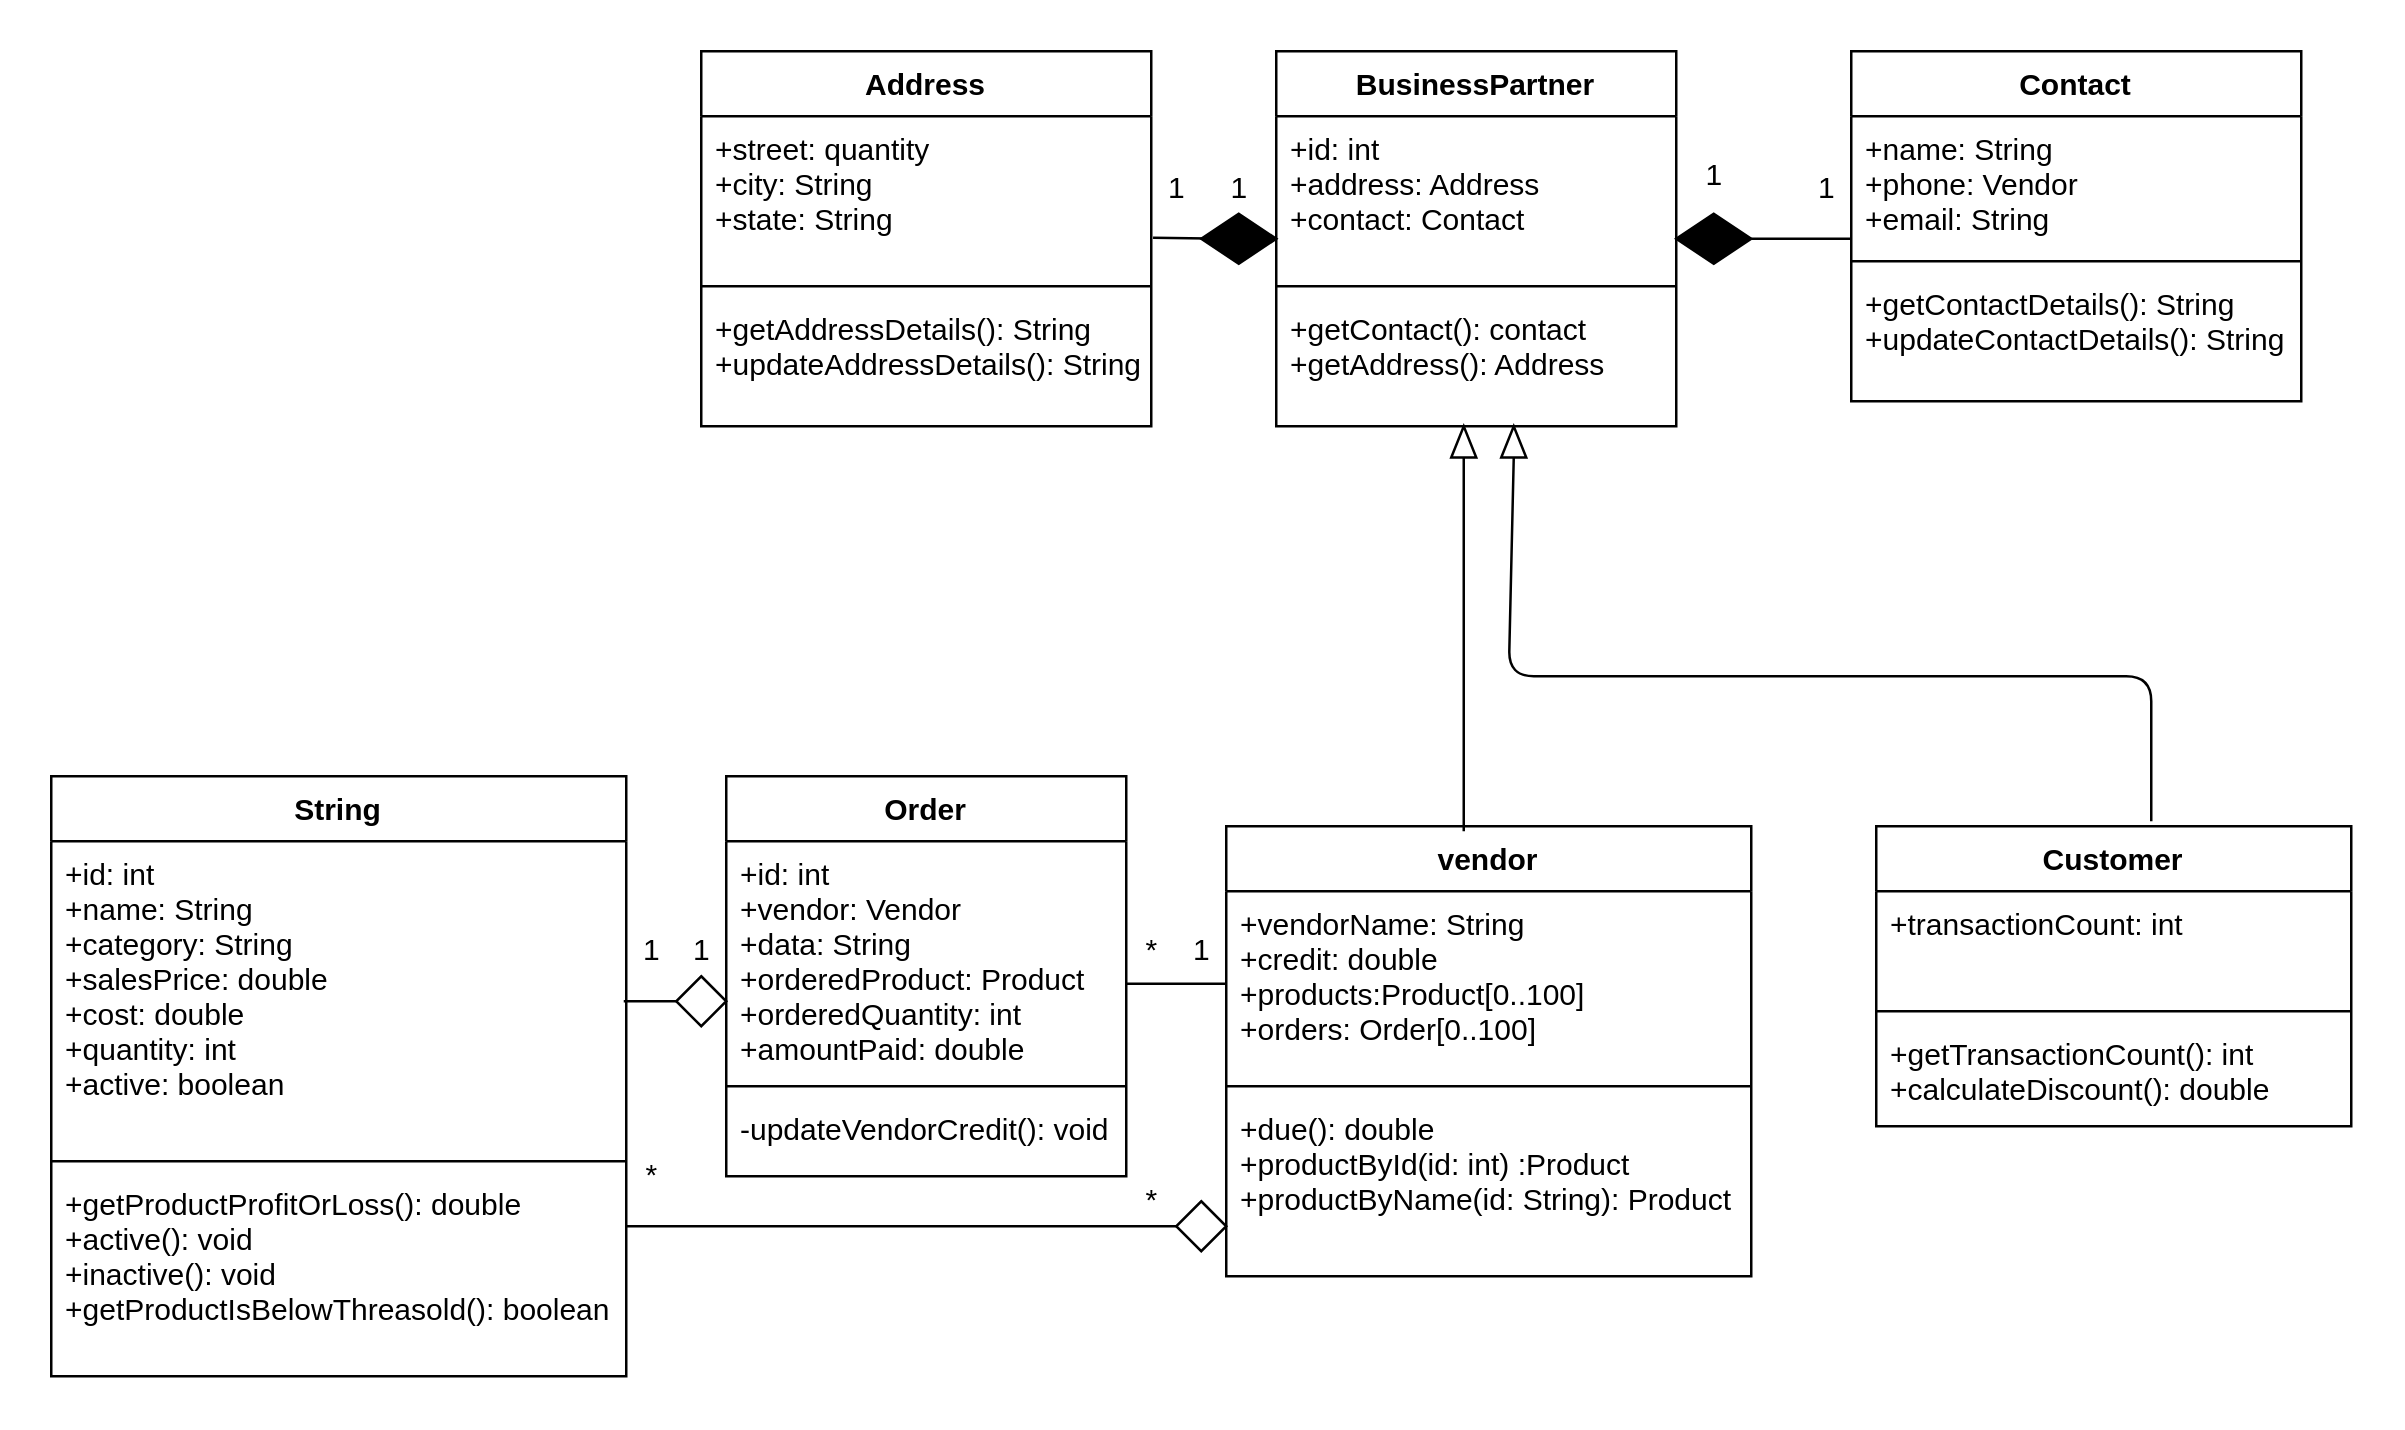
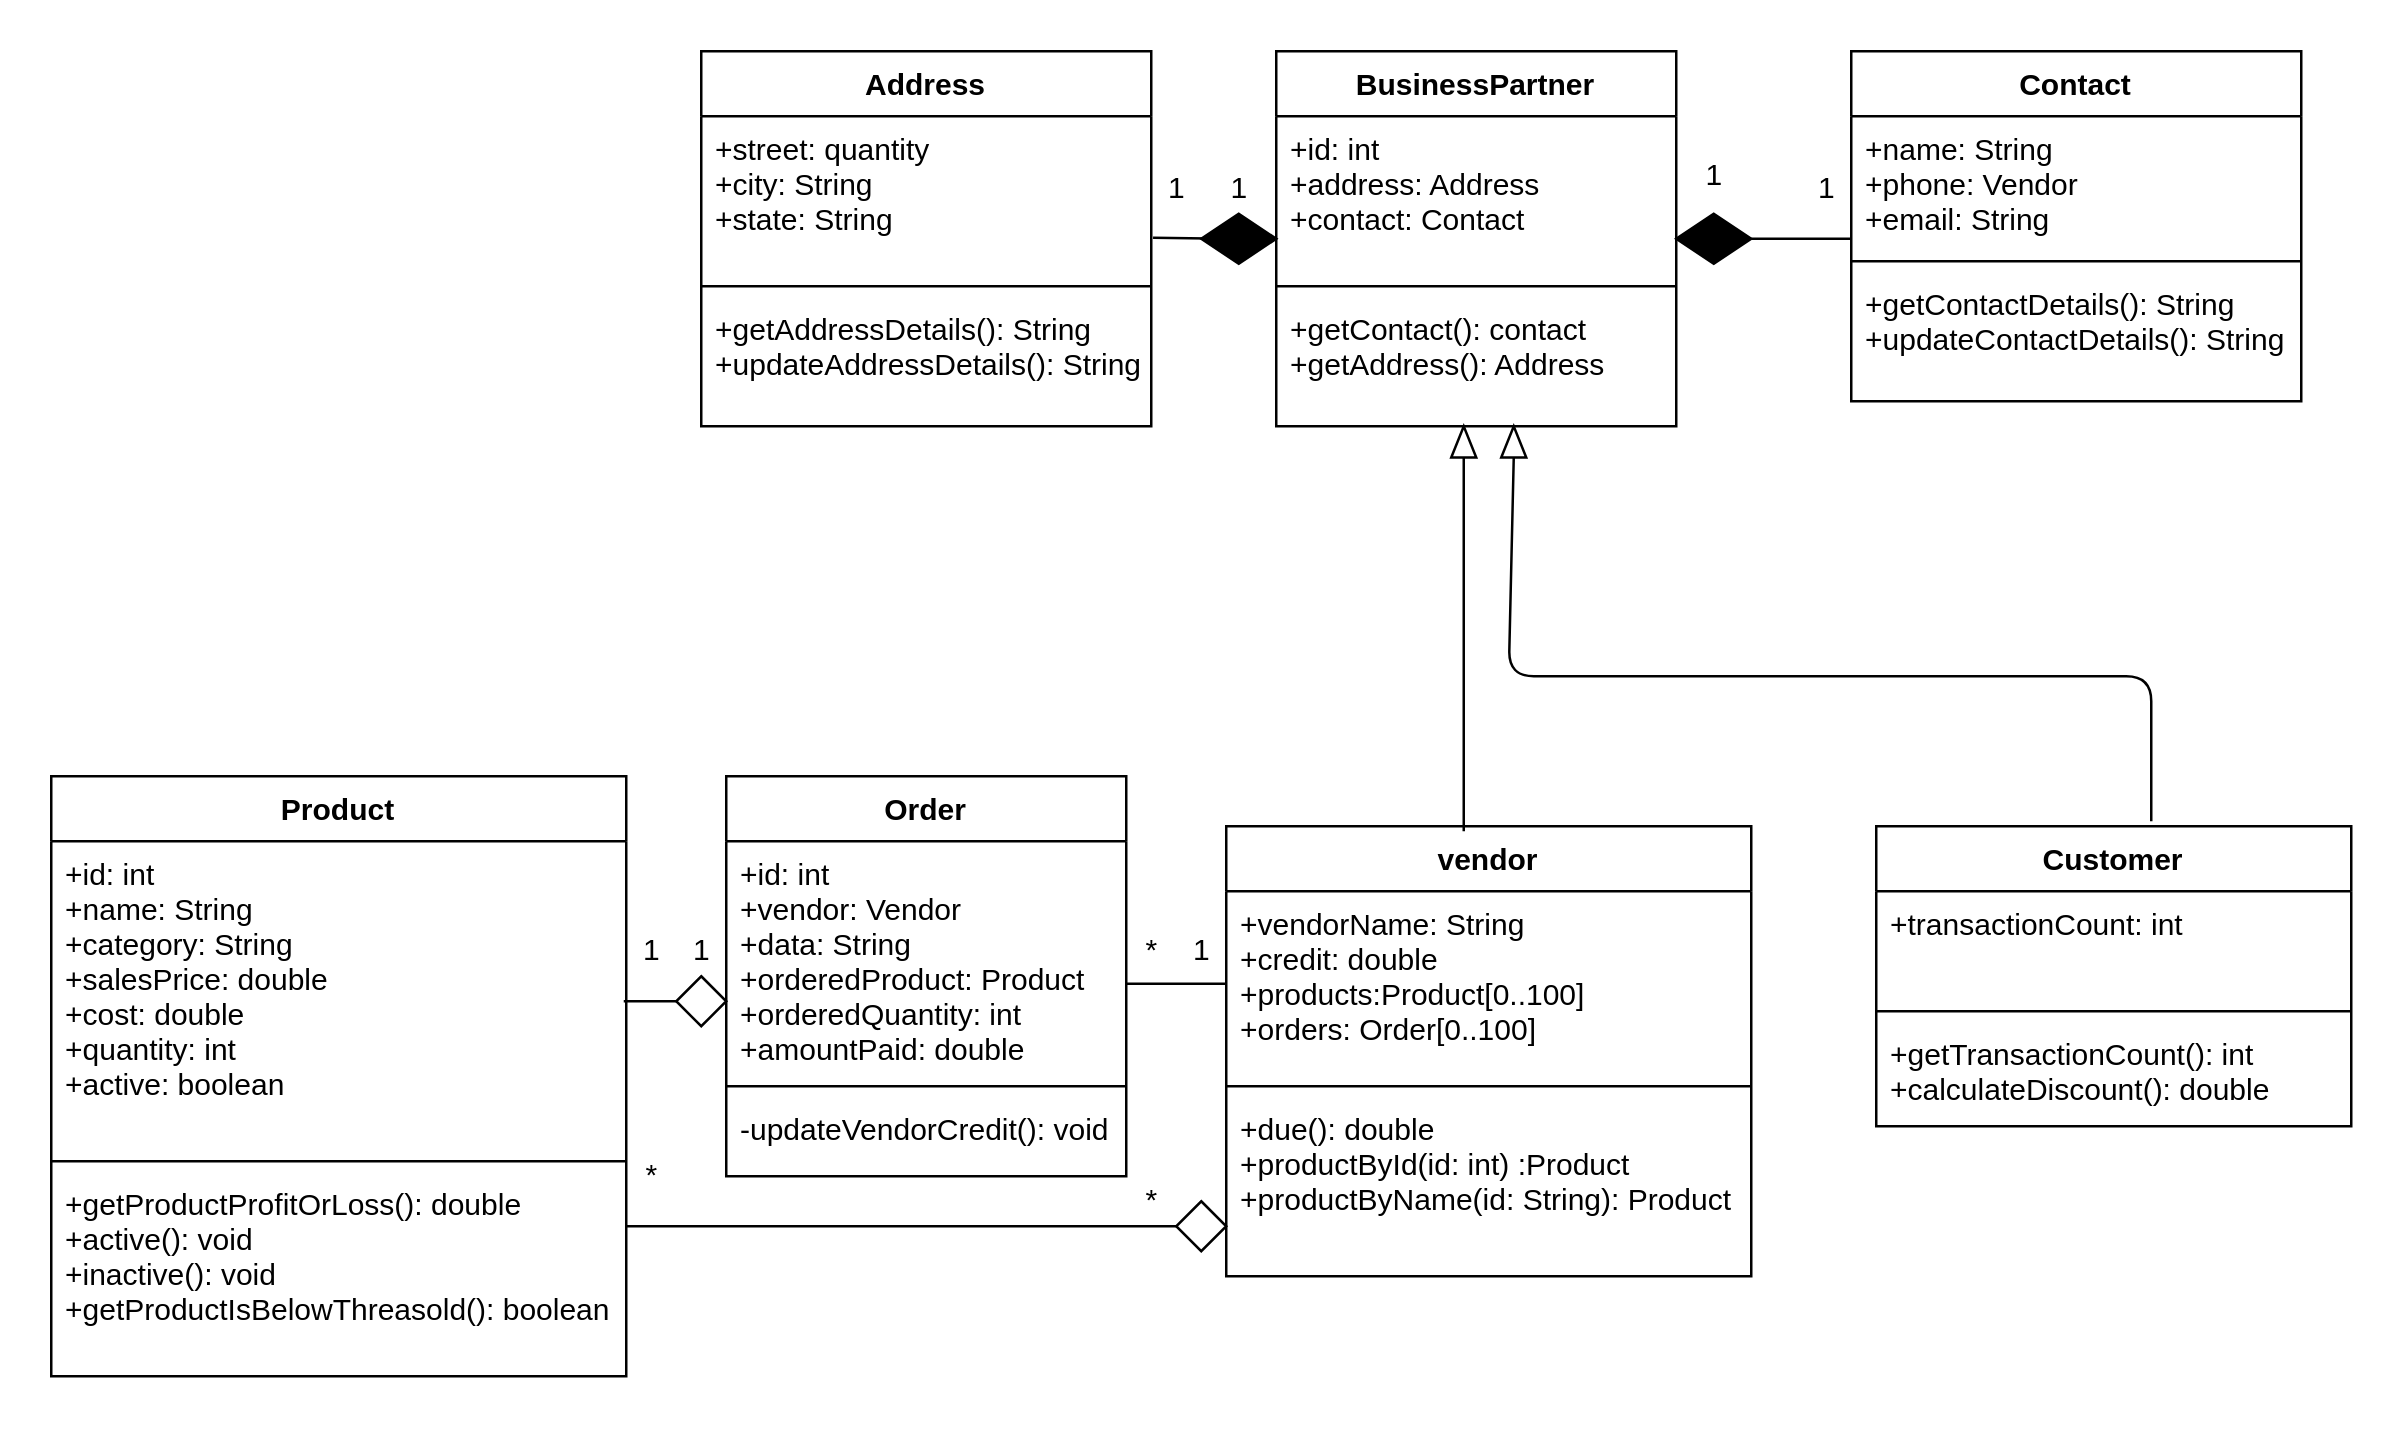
node "String": label "String" -> "Product"
